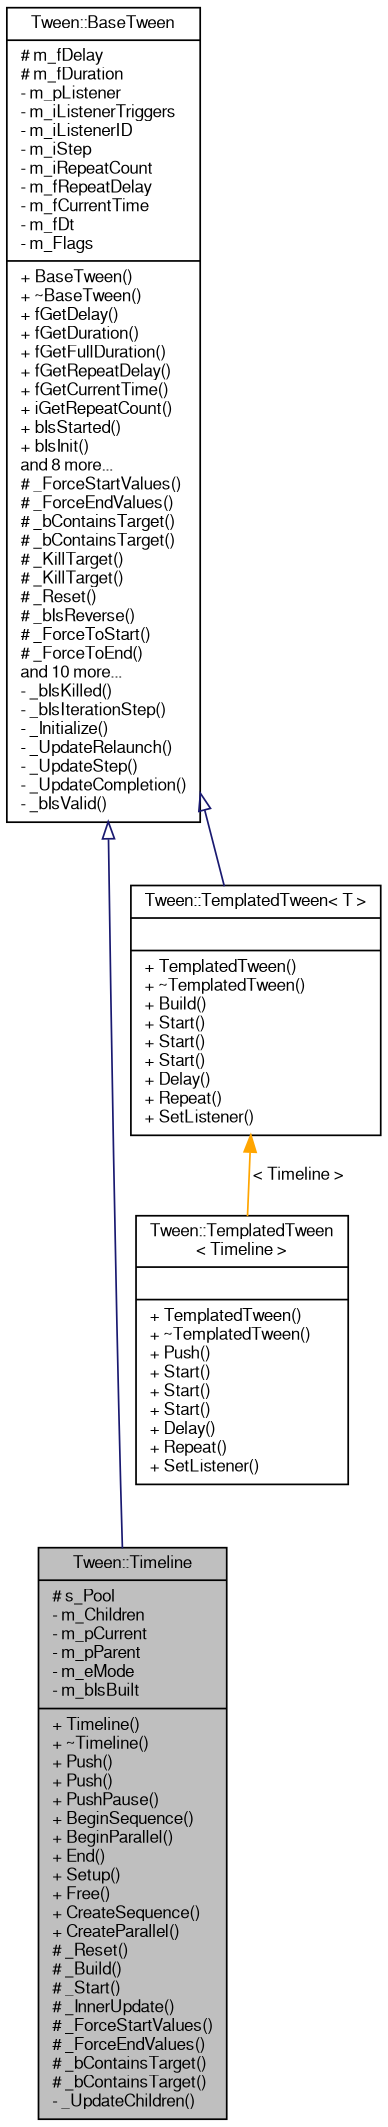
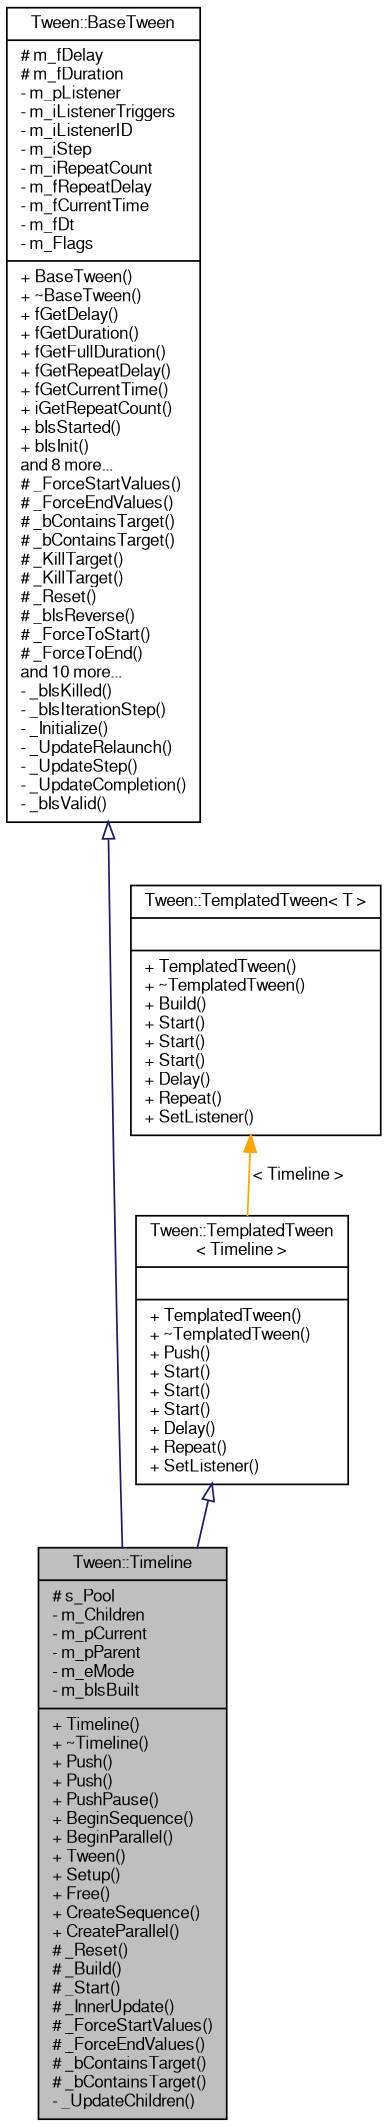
edge "Tween::TemplatedTween< T >" -> "Tween::BaseTween": removed
edge "Tween::Timeline" -> "Tween::TemplatedTween": added
node "Tween::Timeline": text "+ End()" -> "+ Tween()"
